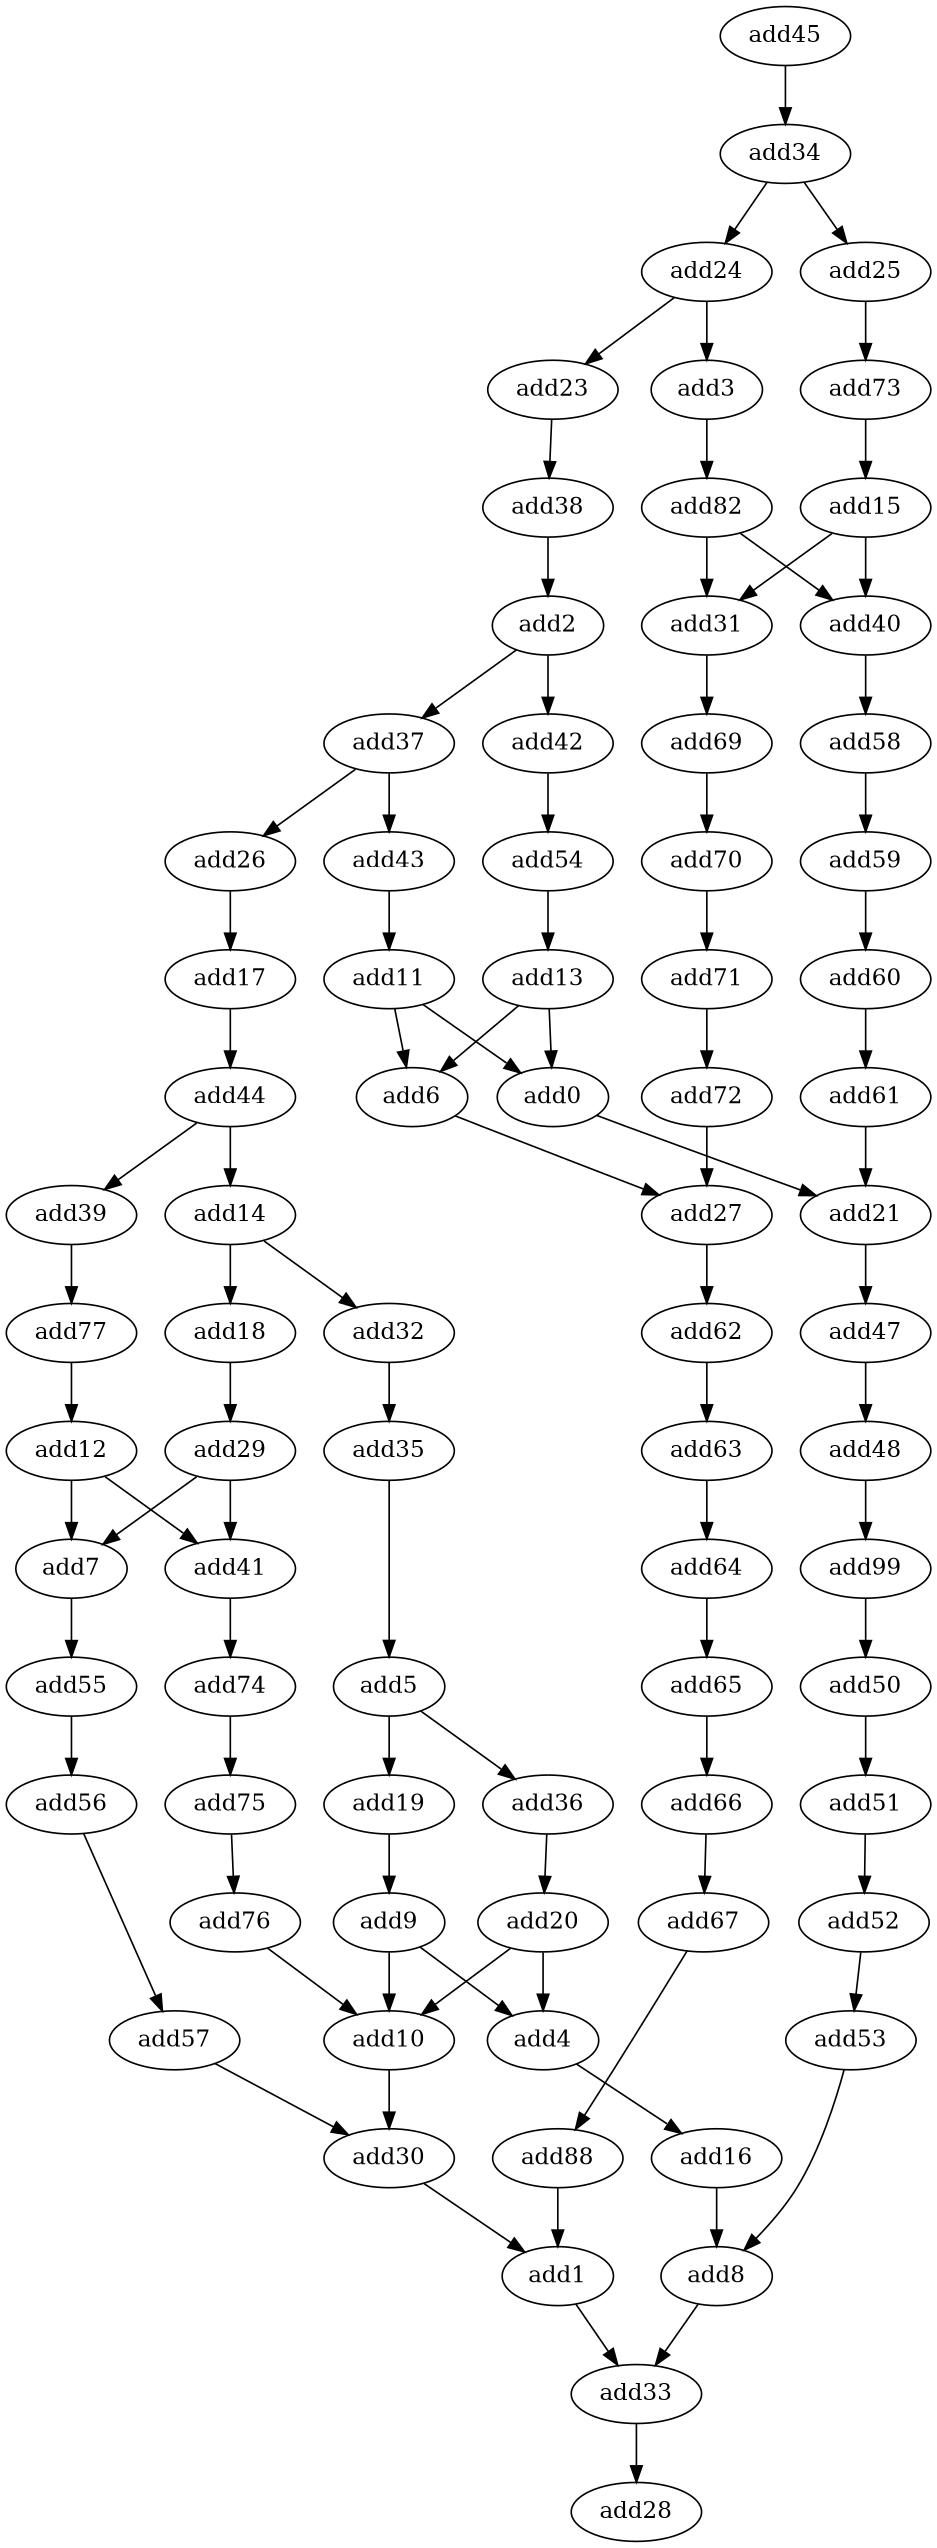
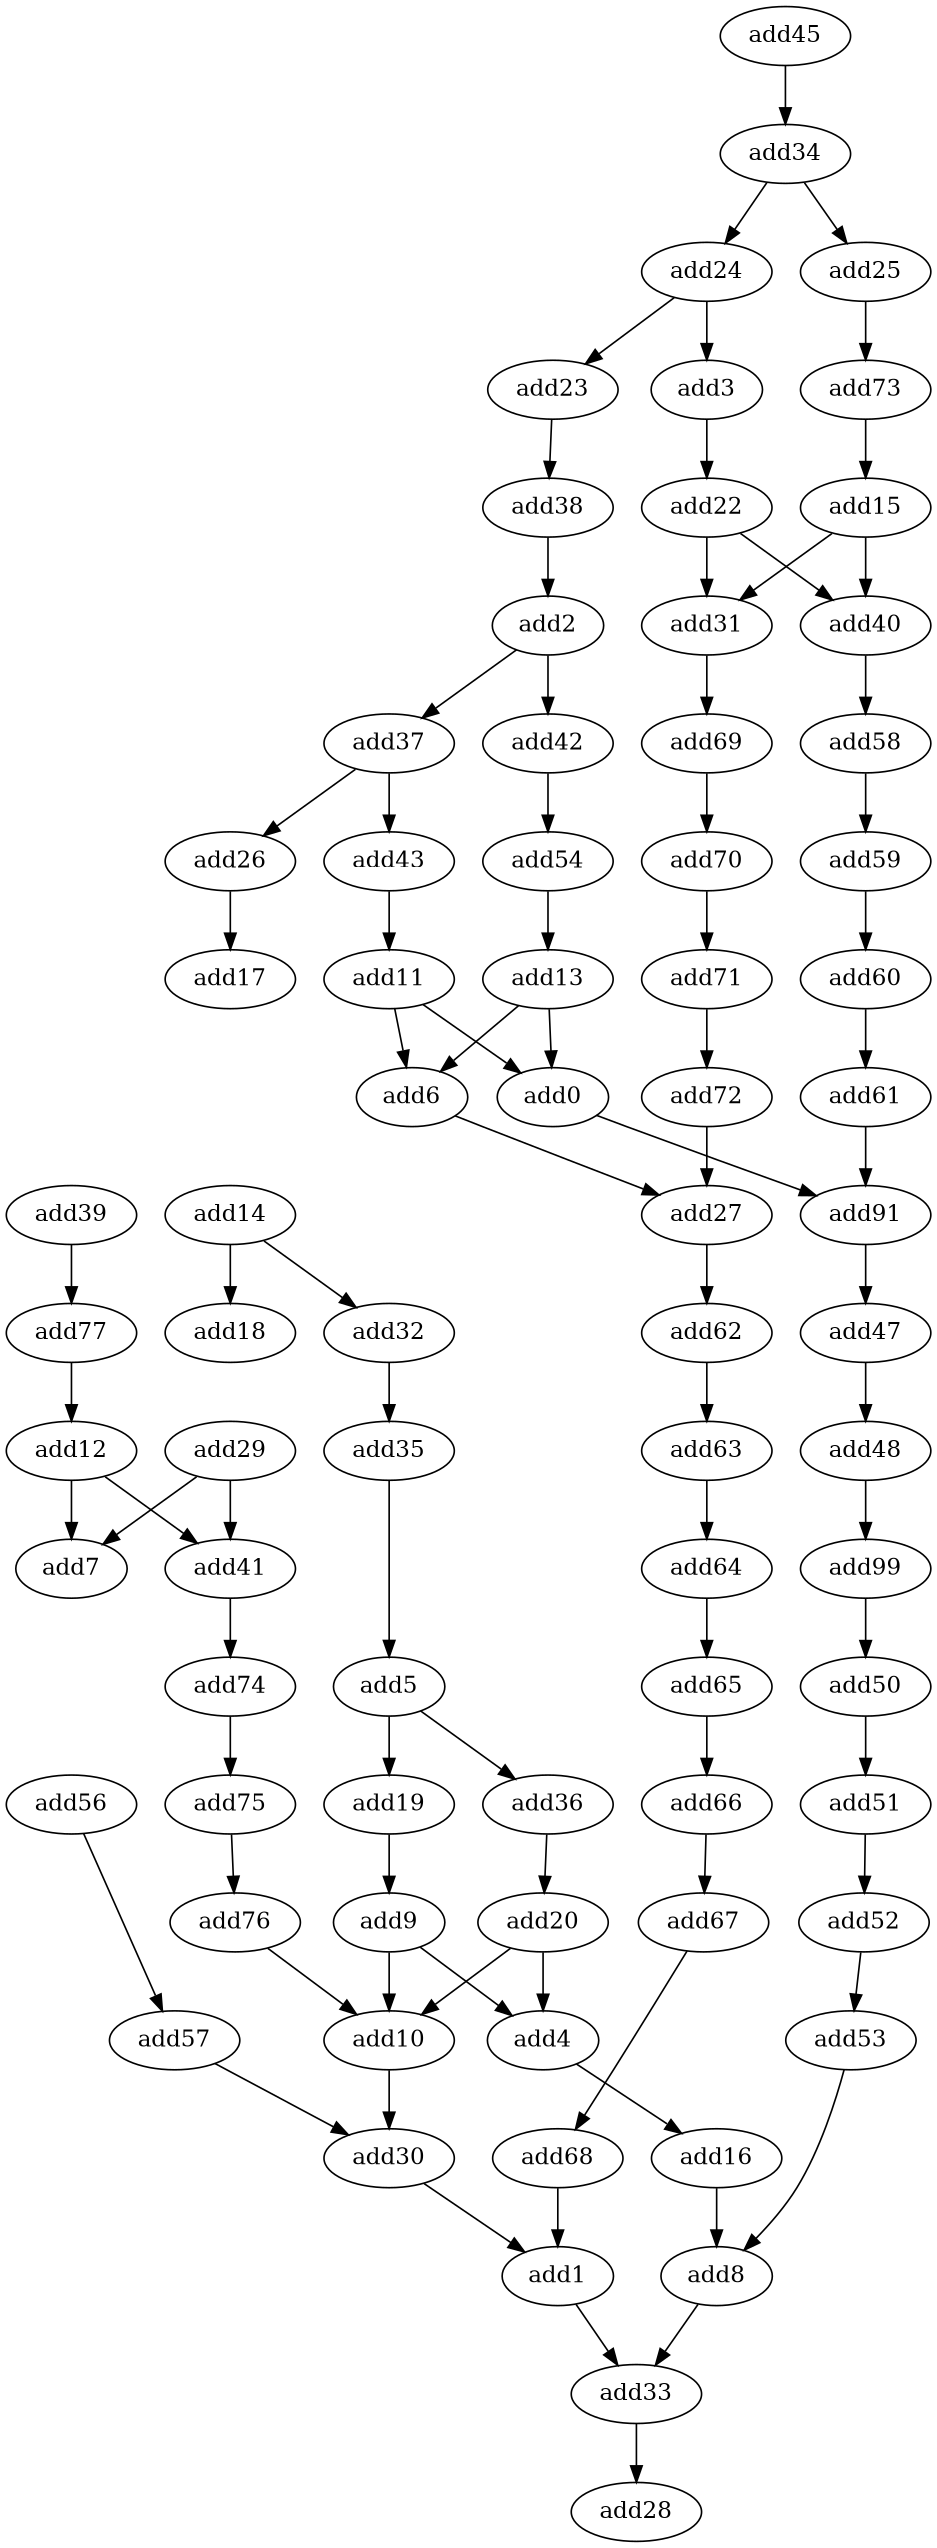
node "add82": label "add82" -> "add22"
node "add44": removed
node "add21": label "add21" -> "add91"
edge "add18" -> "add29": removed
node "add55": removed
node "add88": label "add88" -> "add68"
